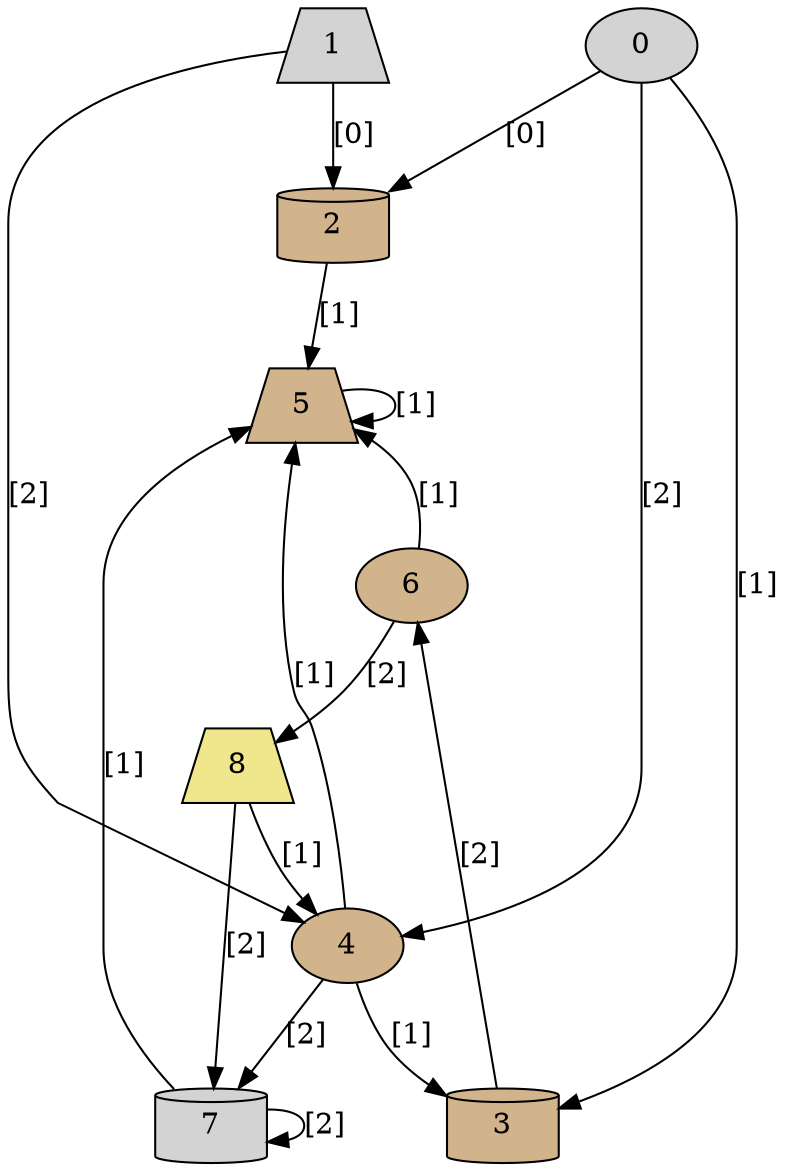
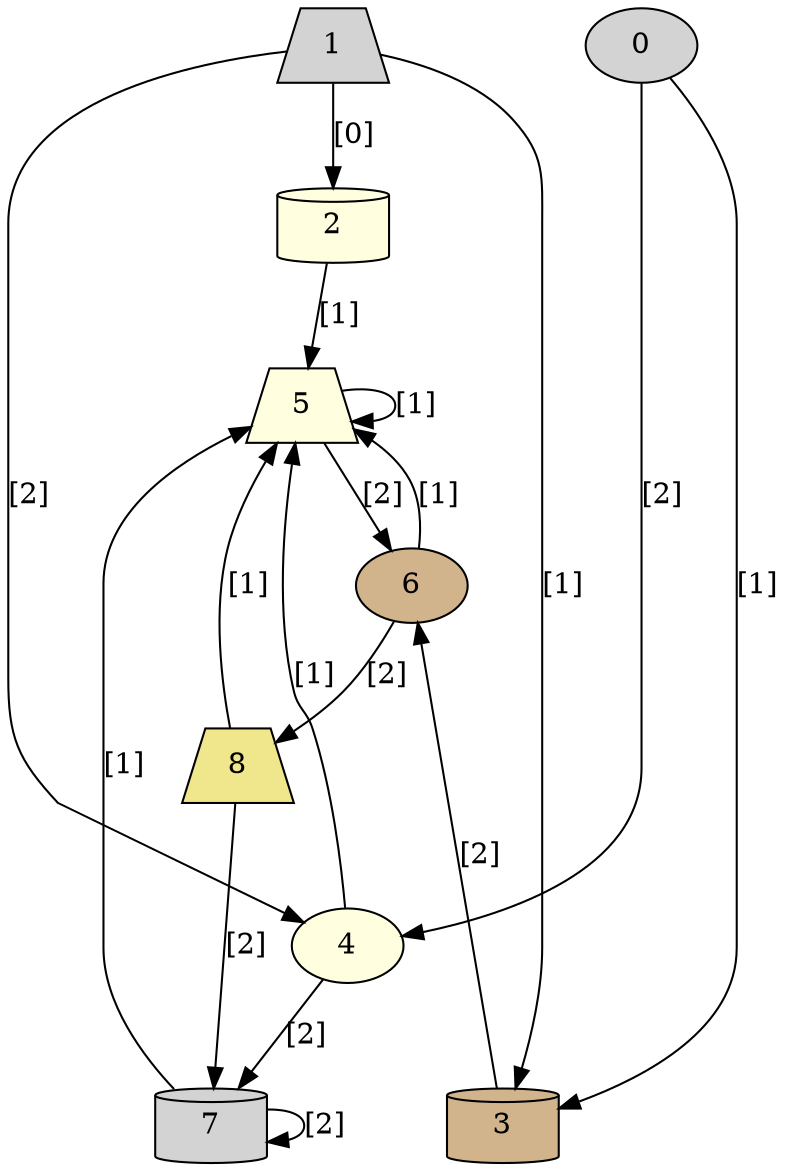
edge "0" -> "2": removed, label "[0]"
node "2": fillcolor tan -> lightyellow
node "5": fillcolor tan -> lightyellow
edge "5" -> "6": added, label "[2]"
edge "8" -> "4": now "8" -> "5"
node "4": fillcolor tan -> lightyellow
edge "4" -> "3": now "1" -> "3"
